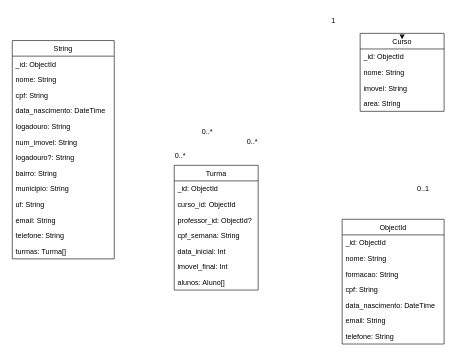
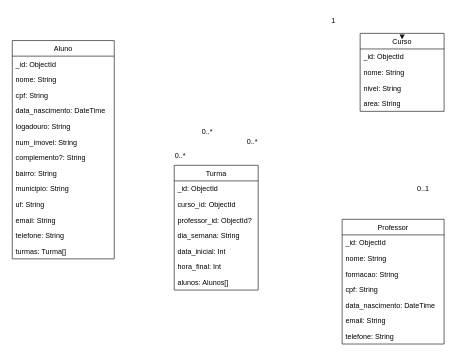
node "String": label "String" -> "Aluno"
node "imovel: String": label "imovel: String" -> "nivel: String"
node "logadouro?: String": label "logadouro?: String" -> "complemento?: String"
node "ObjectId": label "ObjectId" -> "Professor"
node "cpf_semana: String": label "cpf_semana: String" -> "dia_semana: String"
node "imovel_final: Int": label "imovel_final: Int" -> "hora_final: Int"
node "alunos: Aluno[]": label "alunos: Aluno[]" -> "alunos: Alunos[]"
